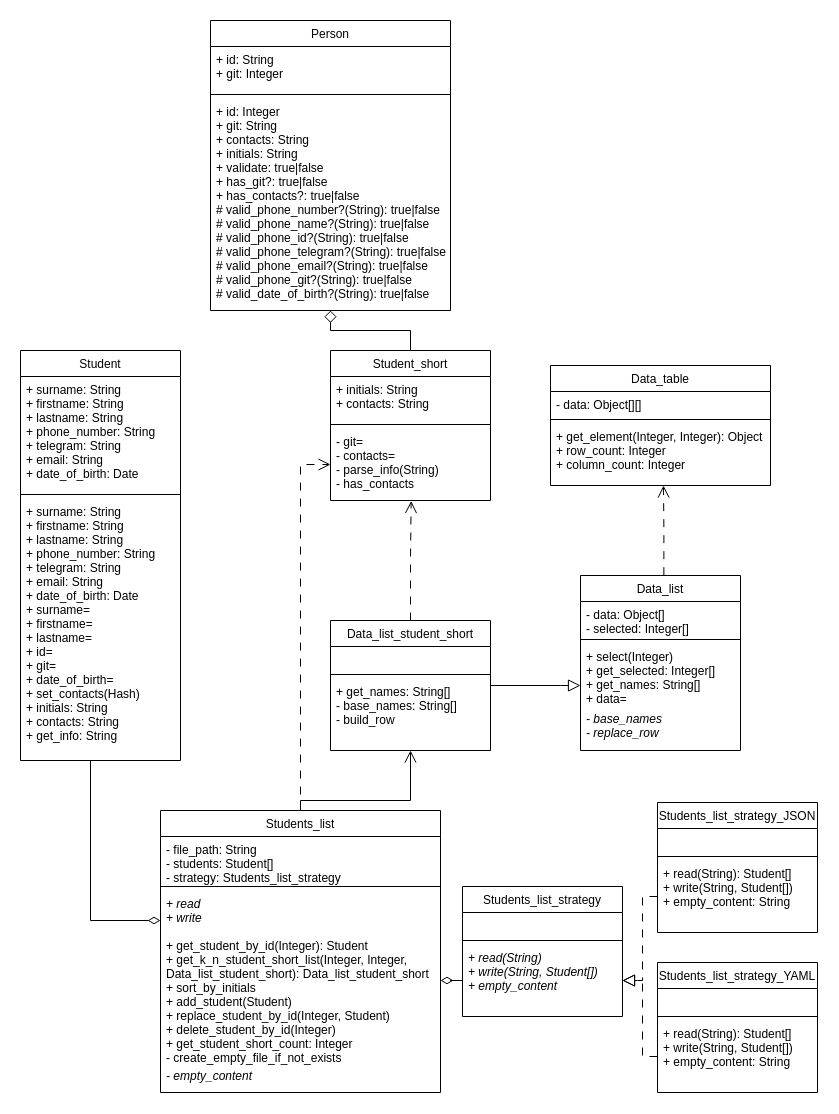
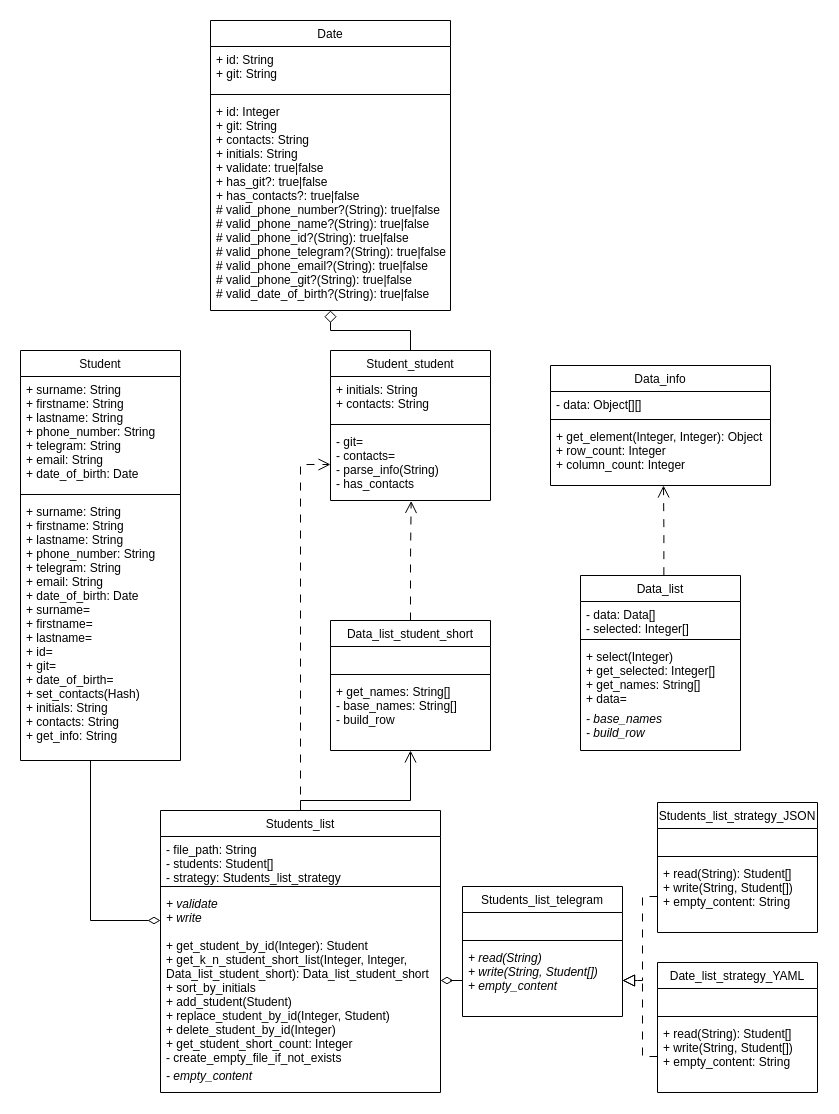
node "Person": label "Person" -> "Date"
node "+ id: String + git: Integer": label "+ id: String + git: Integer" -> "+ id: String + git: String"
node "Student_short": label "Student_short" -> "Student_student"
node "Data_table": label "Data_table" -> "Data_info"
node "- data: Object[] - selected: Integer[]": label "- data: Object[] - selected: Integer[]" -> "- data: Data[] - selected: Integer[]"
edge "Data_list_student_short" -> "Data_list": removed
node "- base_names - replace_row": label "- base_names - replace_row" -> "- base_names - build_row"
node "Students_list_strategy": label "Students_list_strategy" -> "Students_list_telegram"
node "+ read + write": label "+ read + write" -> "+ validate + write"
node "Students_list_strategy_YAML": label "Students_list_strategy_YAML" -> "Date_list_strategy_YAML"
